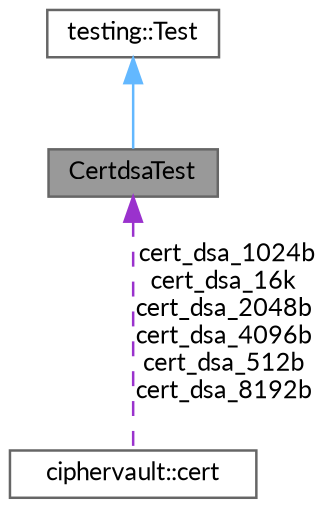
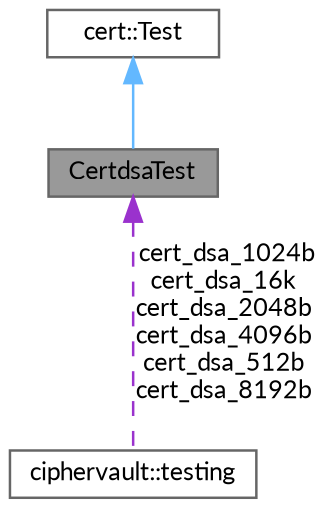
node "testing::Test": label "testing::Test" -> "cert::Test"
node "ciphervault::cert": label "ciphervault::cert" -> "ciphervault::testing"
